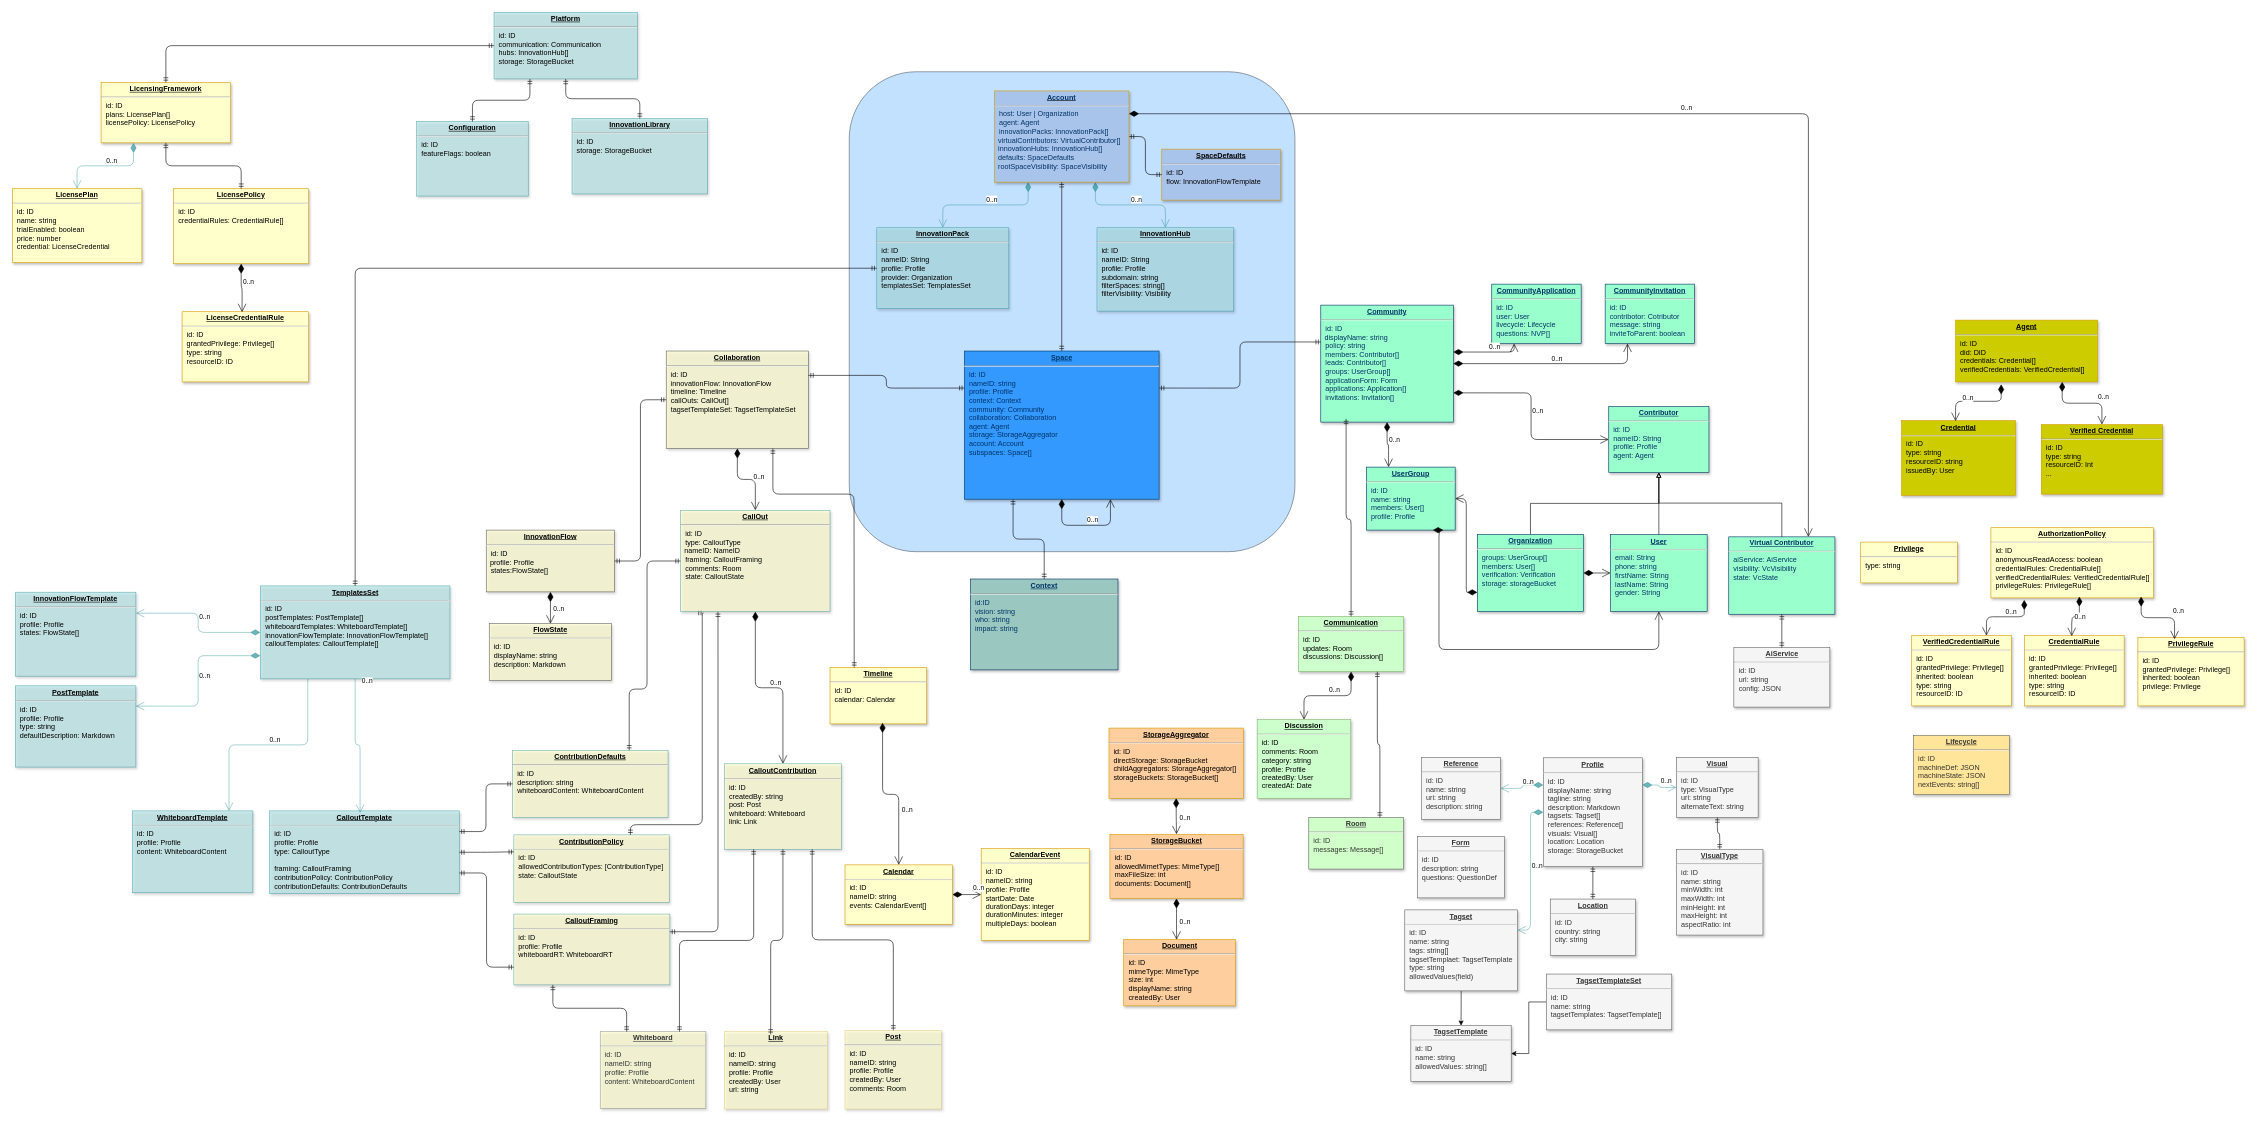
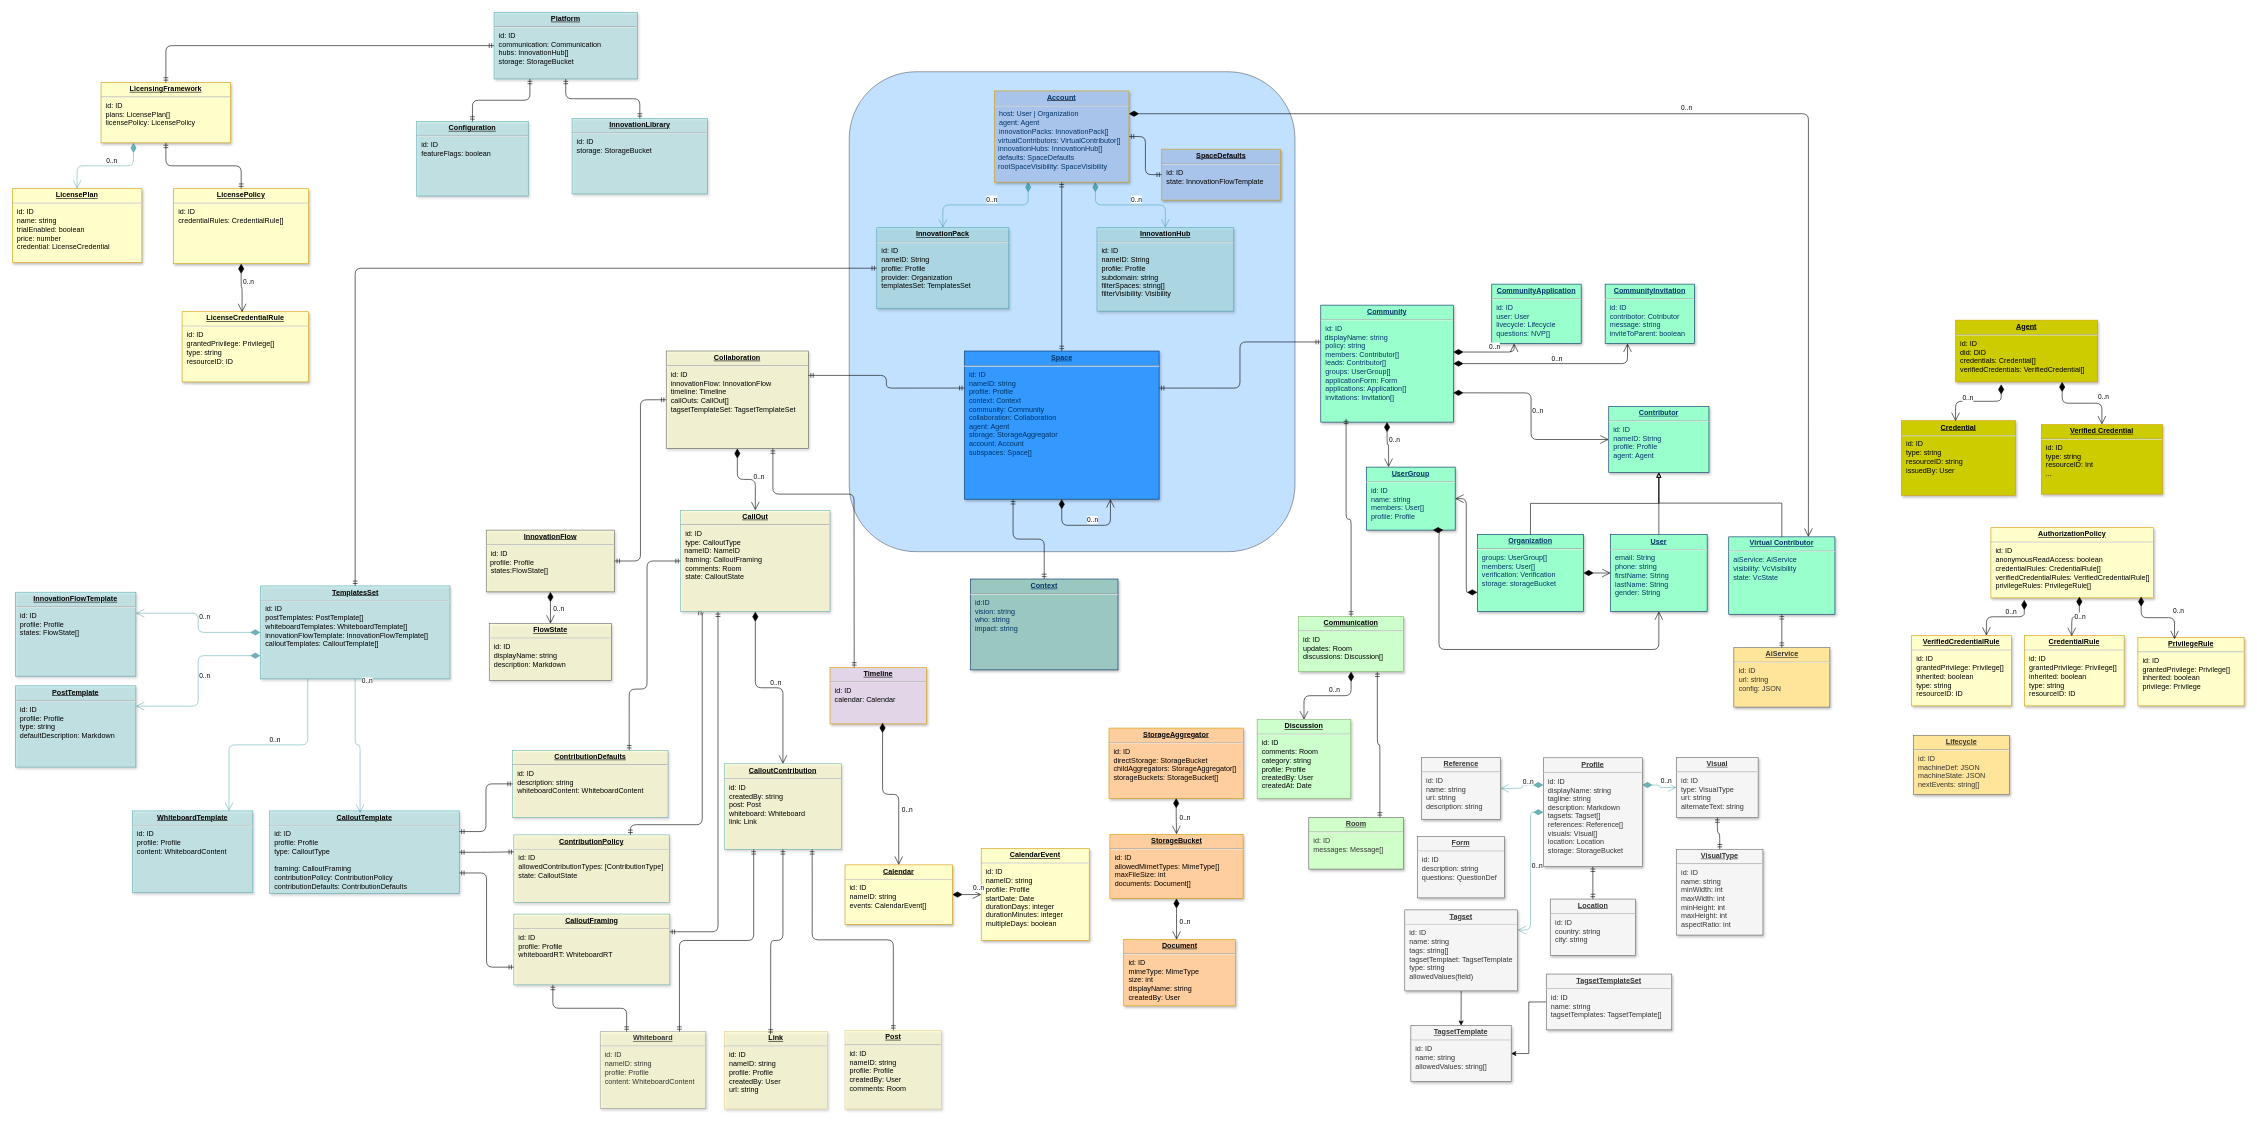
node "SpaceDefaults id: ID flow: InnovationFlowTemplate": label "SpaceDefaults id: ID flow: InnovationFlowTemplate" -> "SpaceDefaults id: ID state: InnovationFlowTemplate"
node "Privilege type: string": removed
node "AiService id: ID url: string config: JSON": fillcolor #f5f5f5 -> #ffe599
node "Timeline id: ID calendar: Calendar": fillcolor #ffffcc -> #e1d5e7
